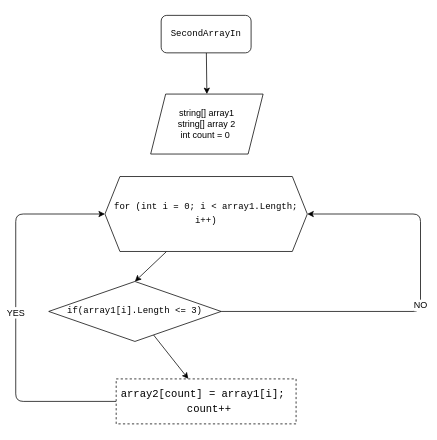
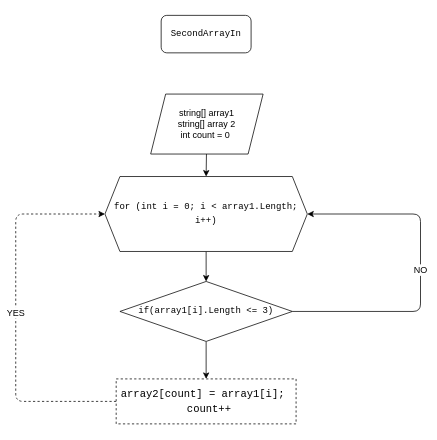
edge "SecondArrayIn" -> "string[] array1 string[] array 2 int count = 0": removed
edge "string[] array1 string[] array 2 int count = 0" -> "for (int i = 0; i < array1.Length; i++)": added
node "if(array1[i].Length <= 3)": moved (135, 312) -> (206, 312)
edge "array2[count] = array1[i]; count++" -> "for (int i = 0; i < array1.Length; i++)": style solid -> dashed
